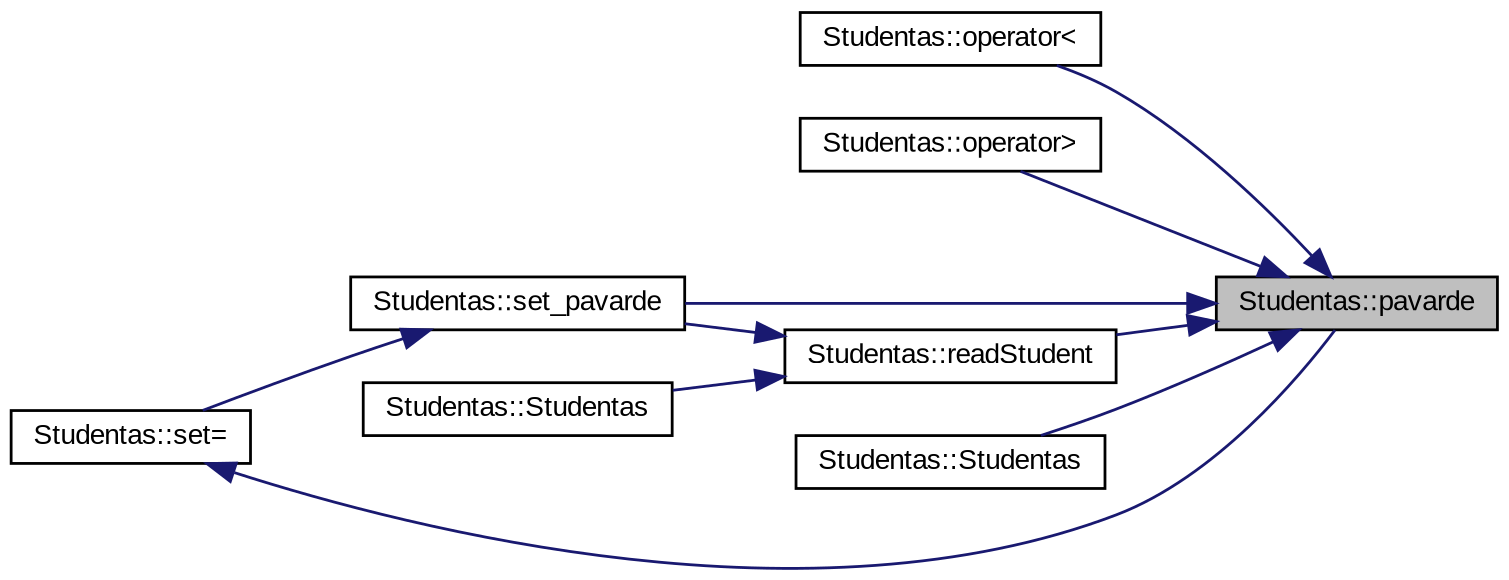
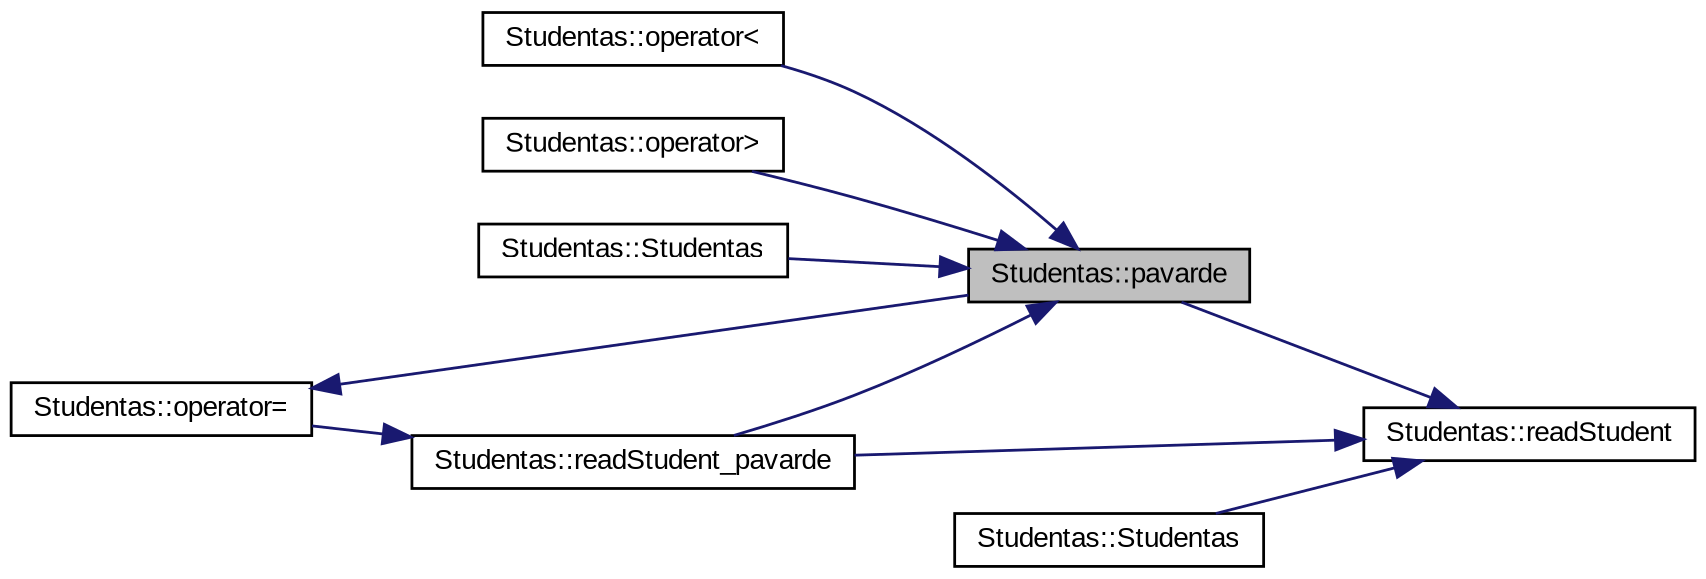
node "Studentas::set_pavarde": label "Studentas::set_pavarde" -> "Studentas::readStudent_pavarde"
edge "Studentas::readStudent" -> "Studentas::pavarde": reversed
node "Studentas::set=": label "Studentas::set=" -> "Studentas::operator="
